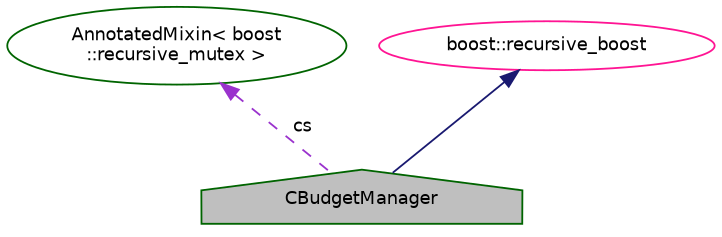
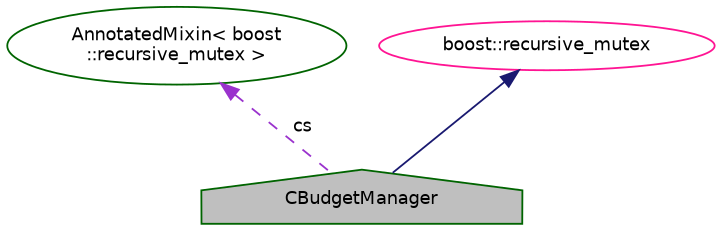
node "boost::recursive_boost": label "boost::recursive_boost" -> "boost::recursive_mutex"
